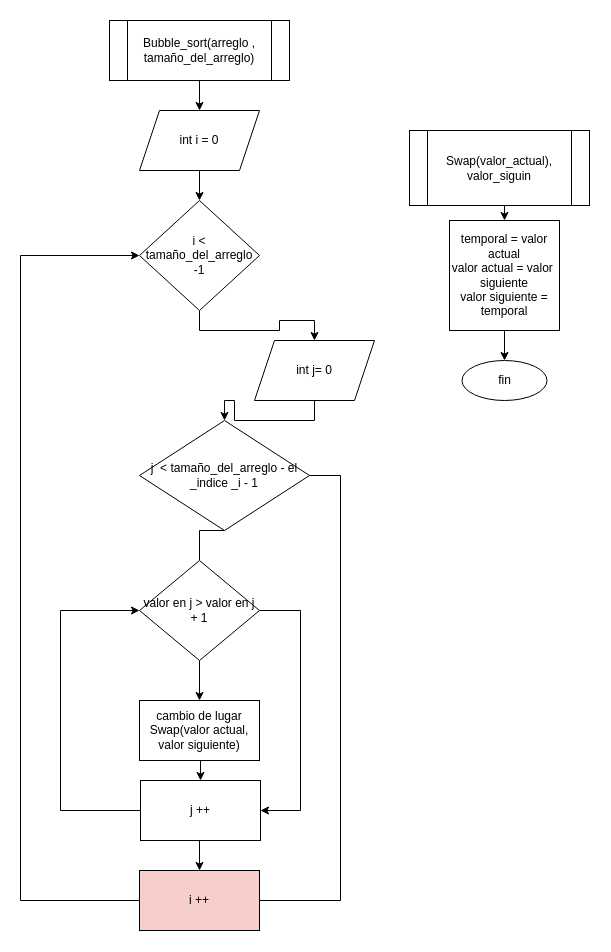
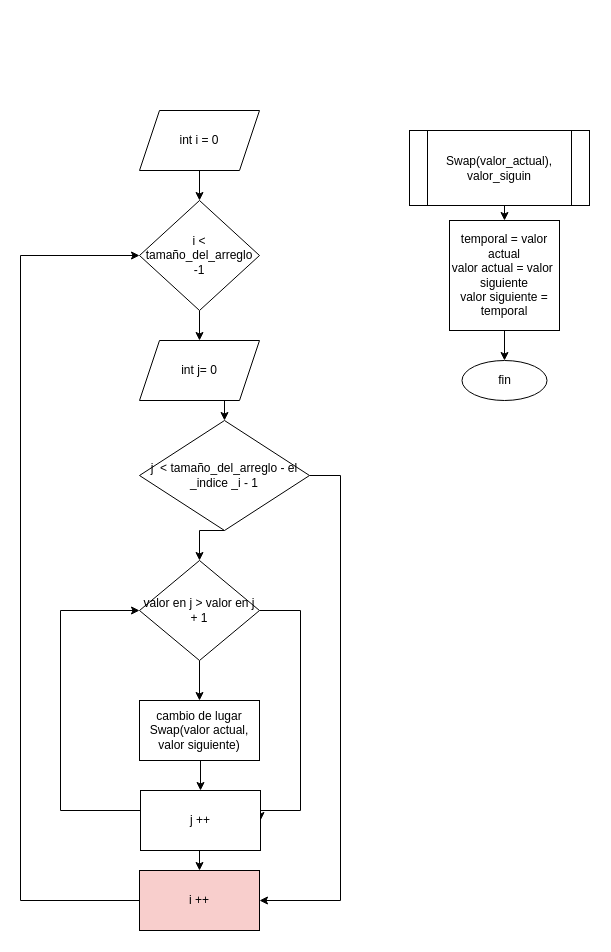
node "Bubble_sort(arreglo , tamaño_del_arreglo)": removed
edge "Bubble_sort(arreglo , tamaño_del_arreglo)" -> "int i = 0": removed
node "int j= 0": moved (315, 371) -> (200, 371)
edge "j < tamaño_del_arreglo - el _indice _i - 1" -- "valor en j > valor en j + 1": arrowhead none -> classic
node "j ++": moved (201, 811) -> (201, 821)
edge "j < tamaño_del_arreglo - el _indice _i - 1" -- "i ++": arrowhead none -> classic
